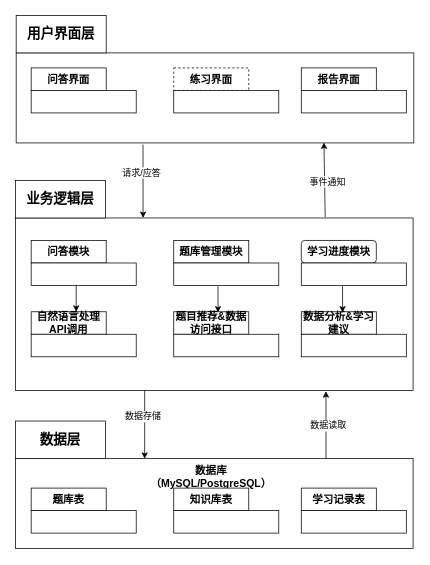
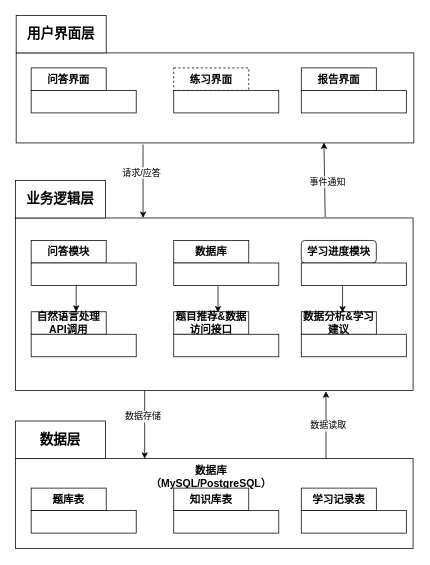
node "题库管理模块": label "题库管理模块" -> "数据库"
